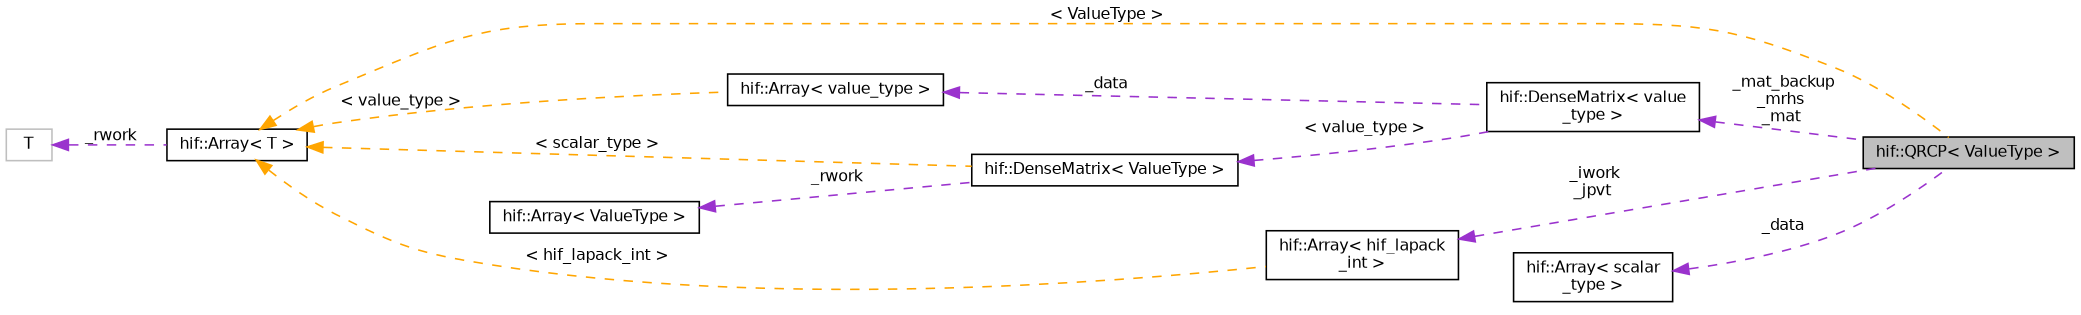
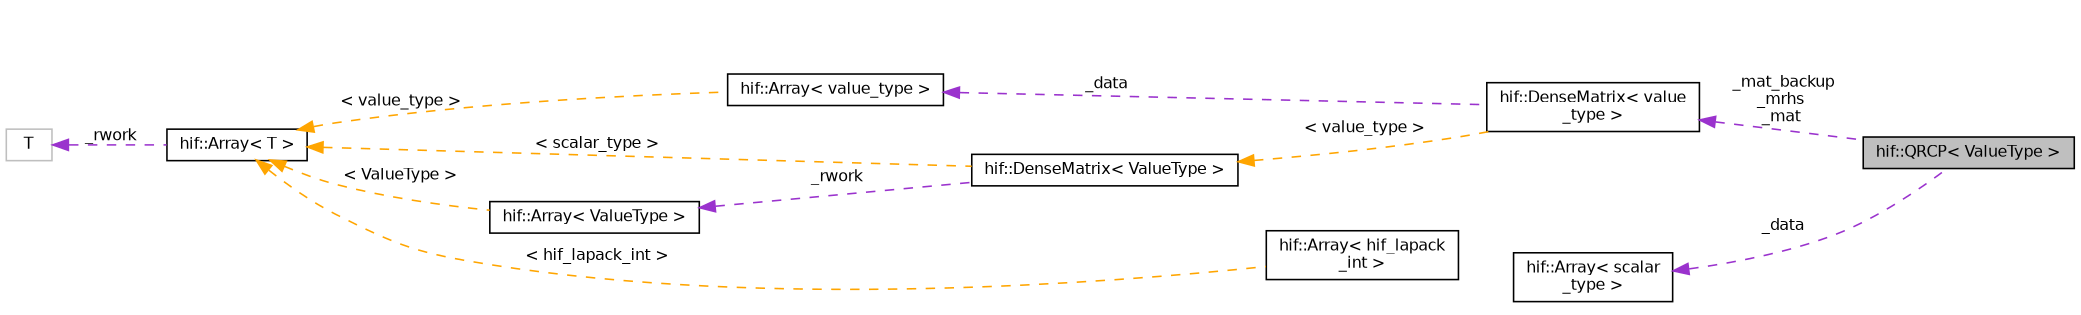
edge "hif::QRCP< ValueType >" -> "hif::Array< T >": now "hif::Array< ValueType >" -> "hif::Array< T >"
edge "hif::DenseMatrix< value _type >" -> "hif::DenseMatrix< ValueType >": color darkorchid3 -> orange
edge "hif::QRCP< ValueType >" -> "hif::Array< hif_lapack _int >": removed, label "_iwork _jpvt"
